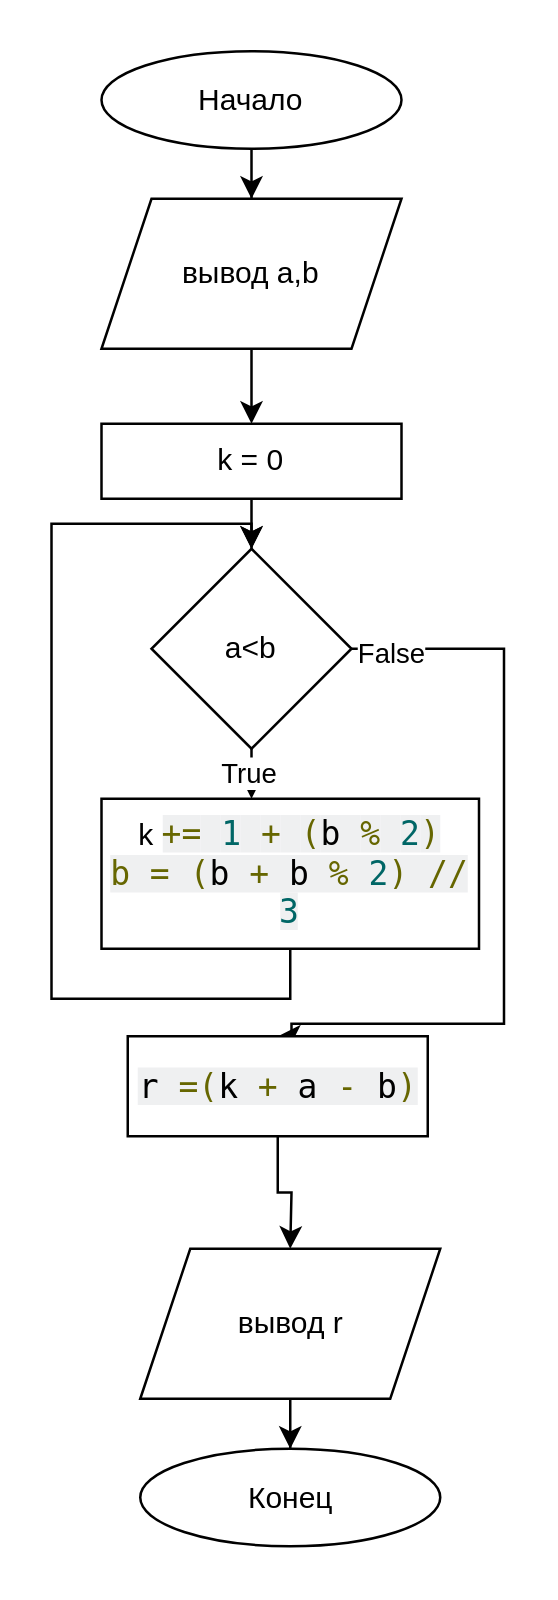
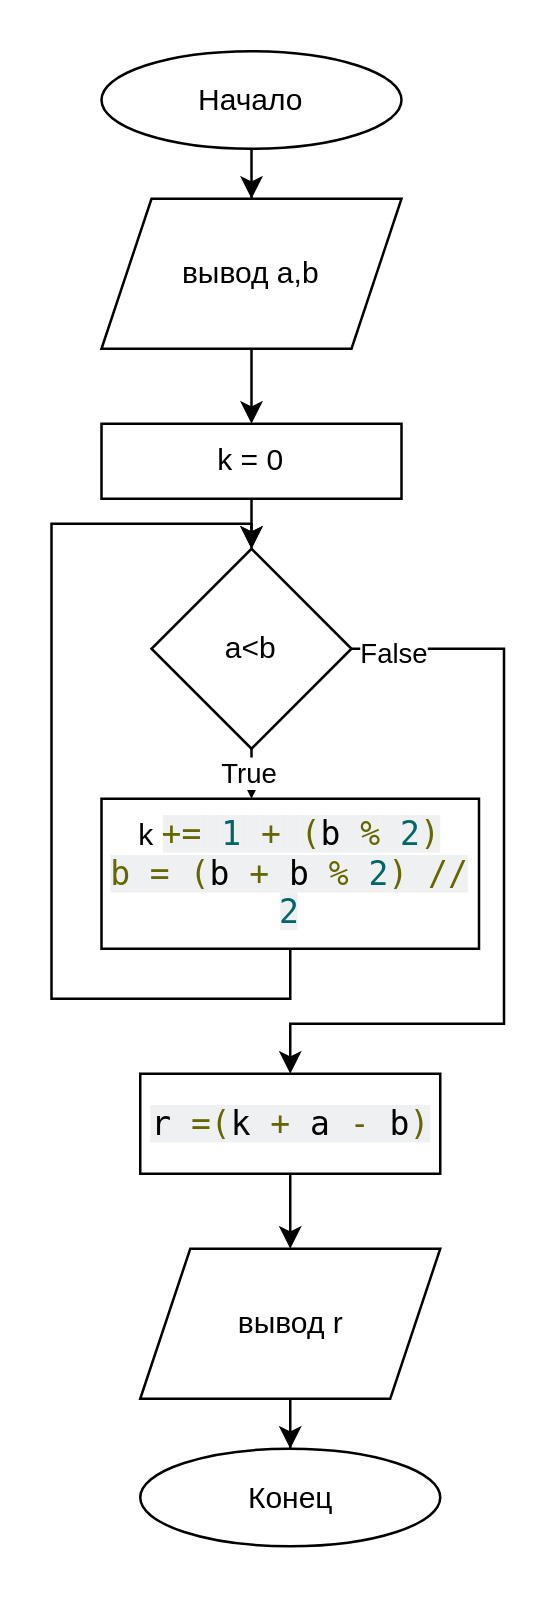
node "k += 1 + (b % 2) b = (b + b % 2) // 3": label "k += 1 + (b % 2) b = (b + b % 2) // 3" -> "k += 1 + (b % 2) b = (b + b % 2) // 2"
node "r =(k + a - b)": moved (278, 1086) -> (290, 1124)
